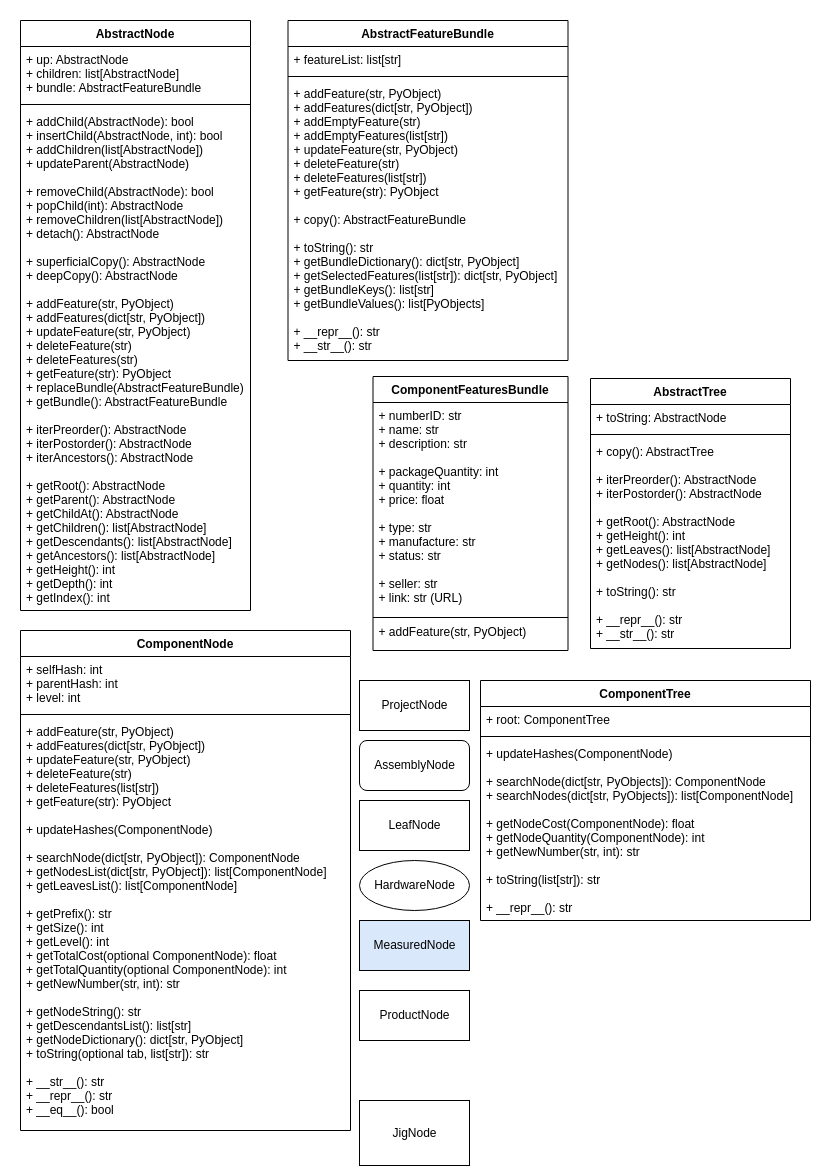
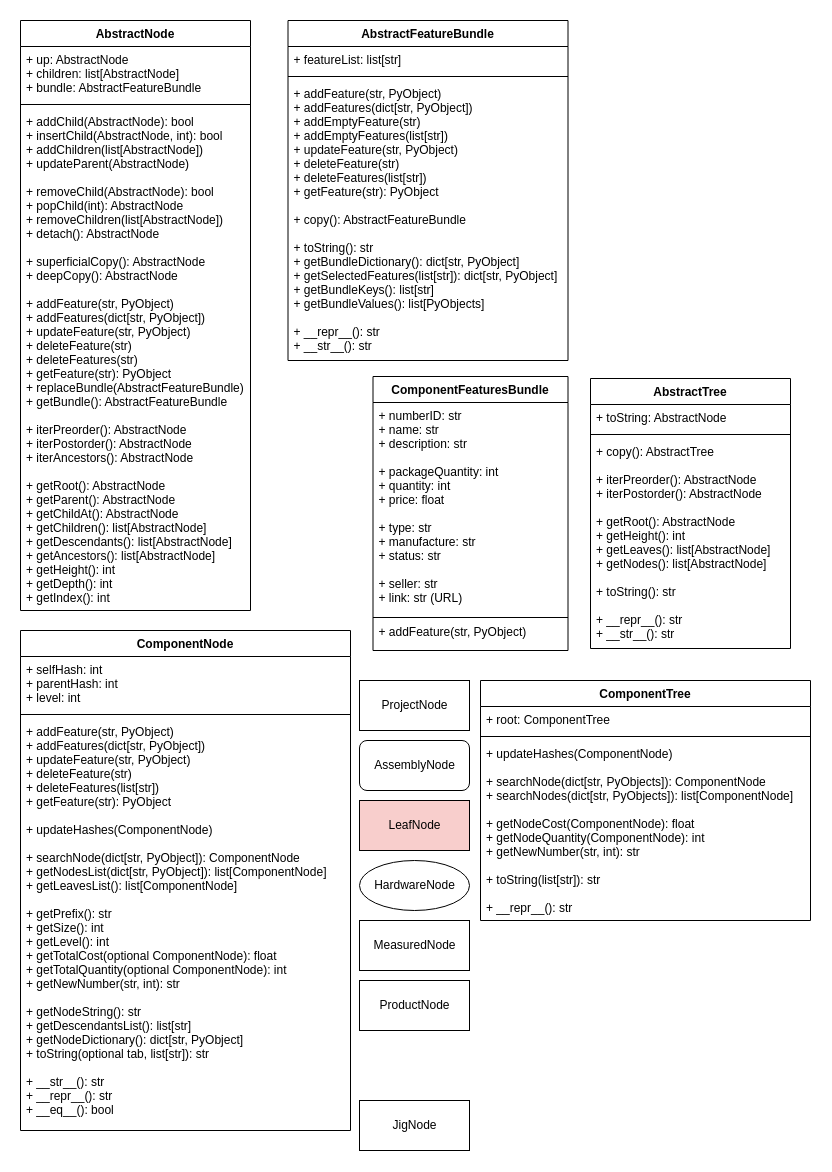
node "LeafNode": fillcolor #ffffff -> #f8cecc
node "MeasuredNode": fillcolor #dae8fc -> #ffffff
node "ProductNode": moved (415, 1016) -> (415, 1006)
node "JigNode": size 110x65 -> 110x50
